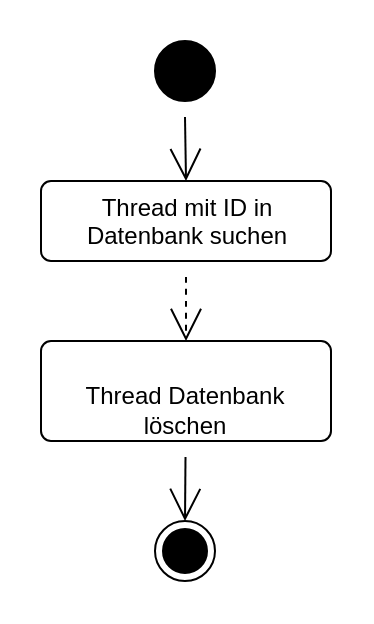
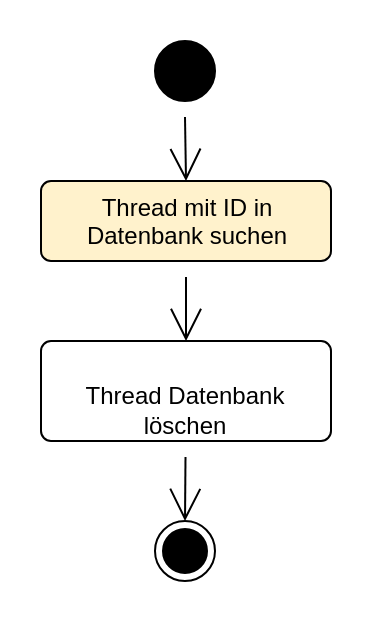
node "Thread mit ID in Datenbank suchen": fillcolor #ffffff -> #fff2cc
edge "Thread mit ID in Datenbank suchen" -> "Thread Datenbank löschen": style dashed -> solid
